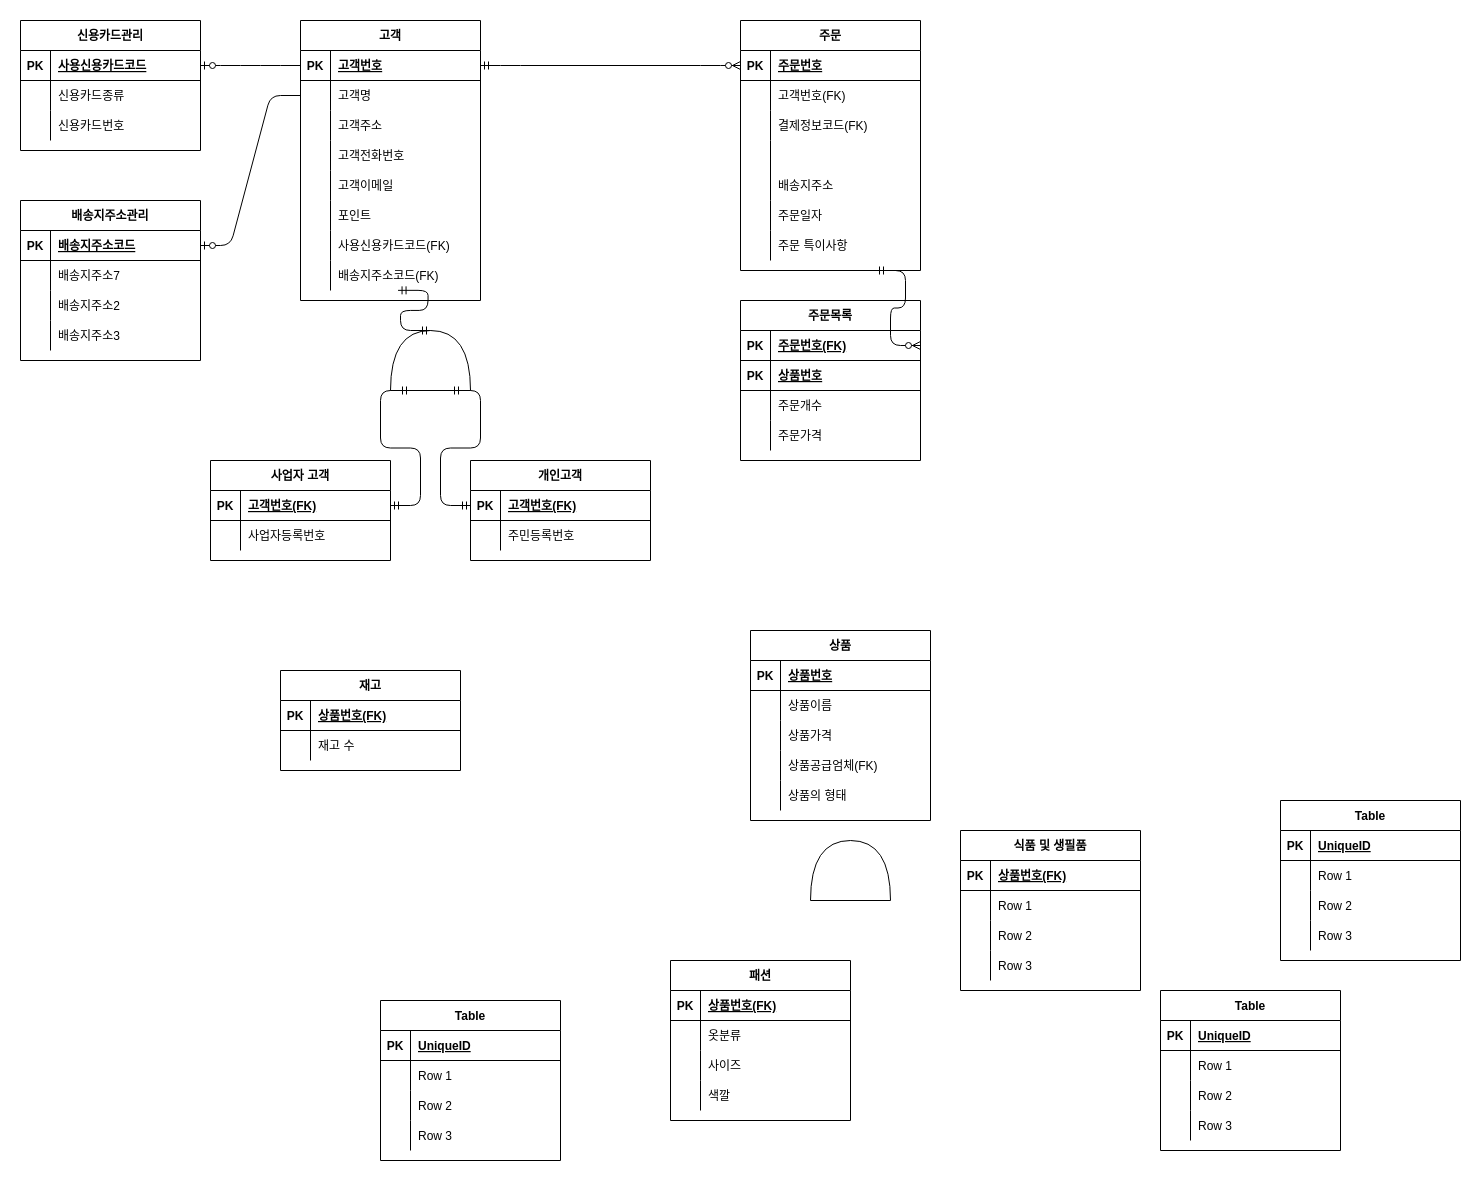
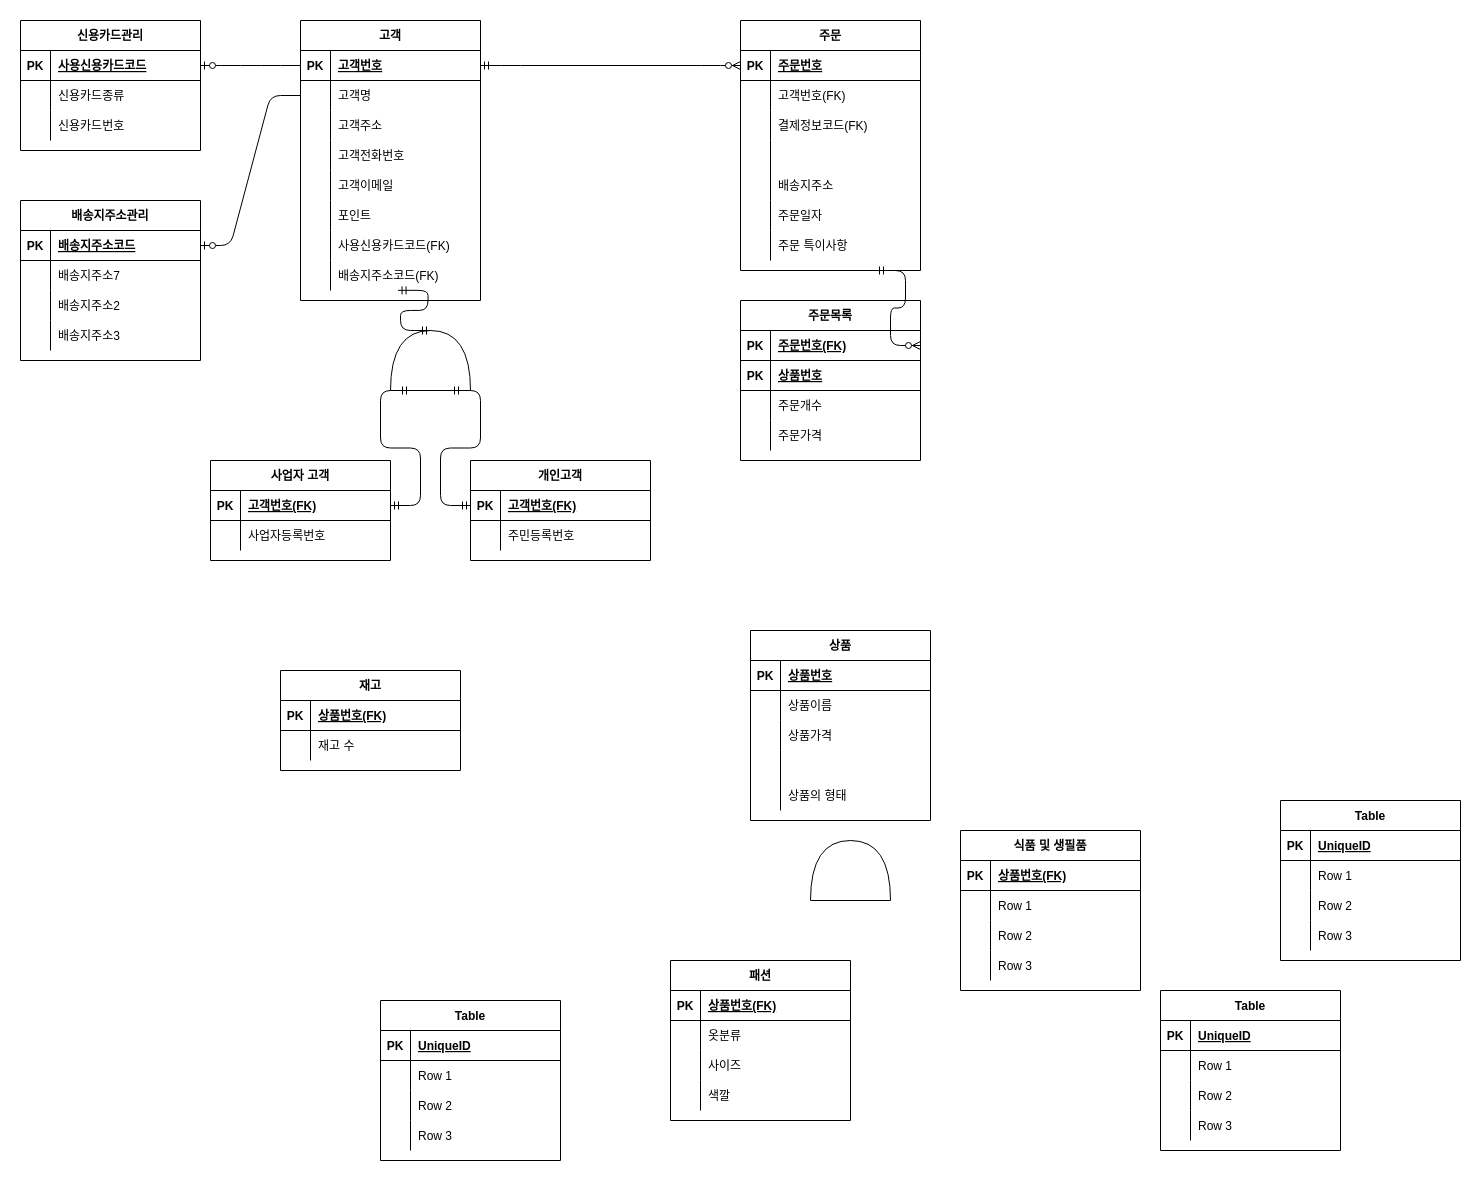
node "상품공급엄체(FK)": removed
